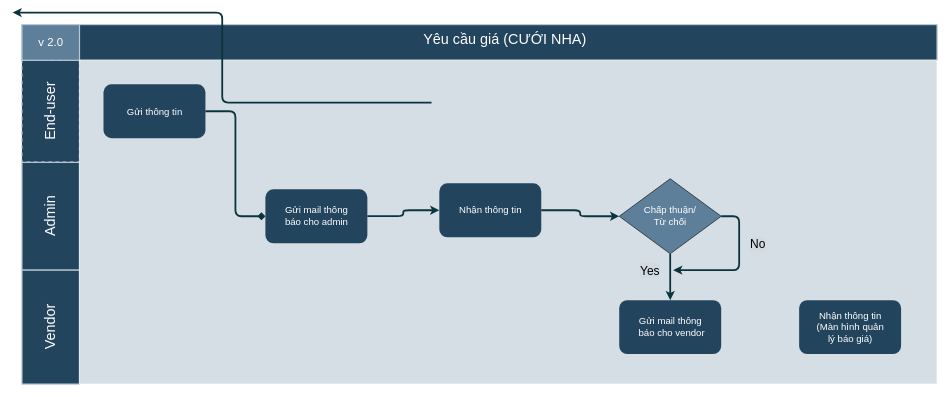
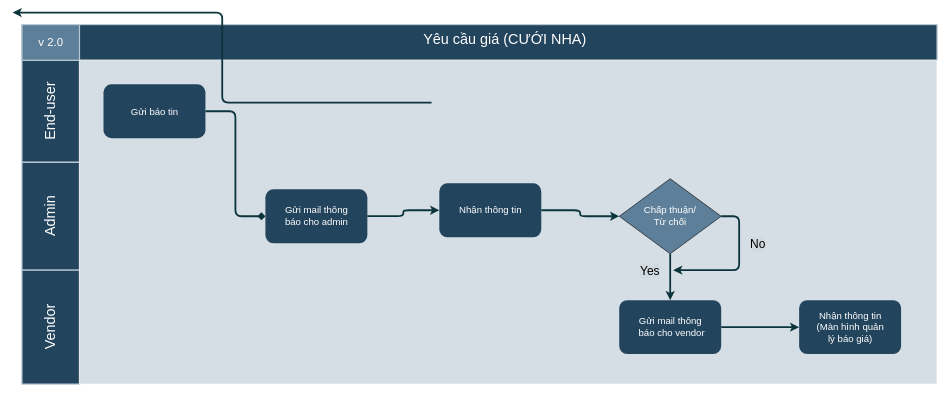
node "End-user": style dashed -> solid
node "Gửi thông tin": label "Gửi thông tin" -> "Gửi báo tin"
edge "Gửi mail thông báo cho vendor" -> "Nhận thông tin (Màn hình quản lý báo giá)": added
